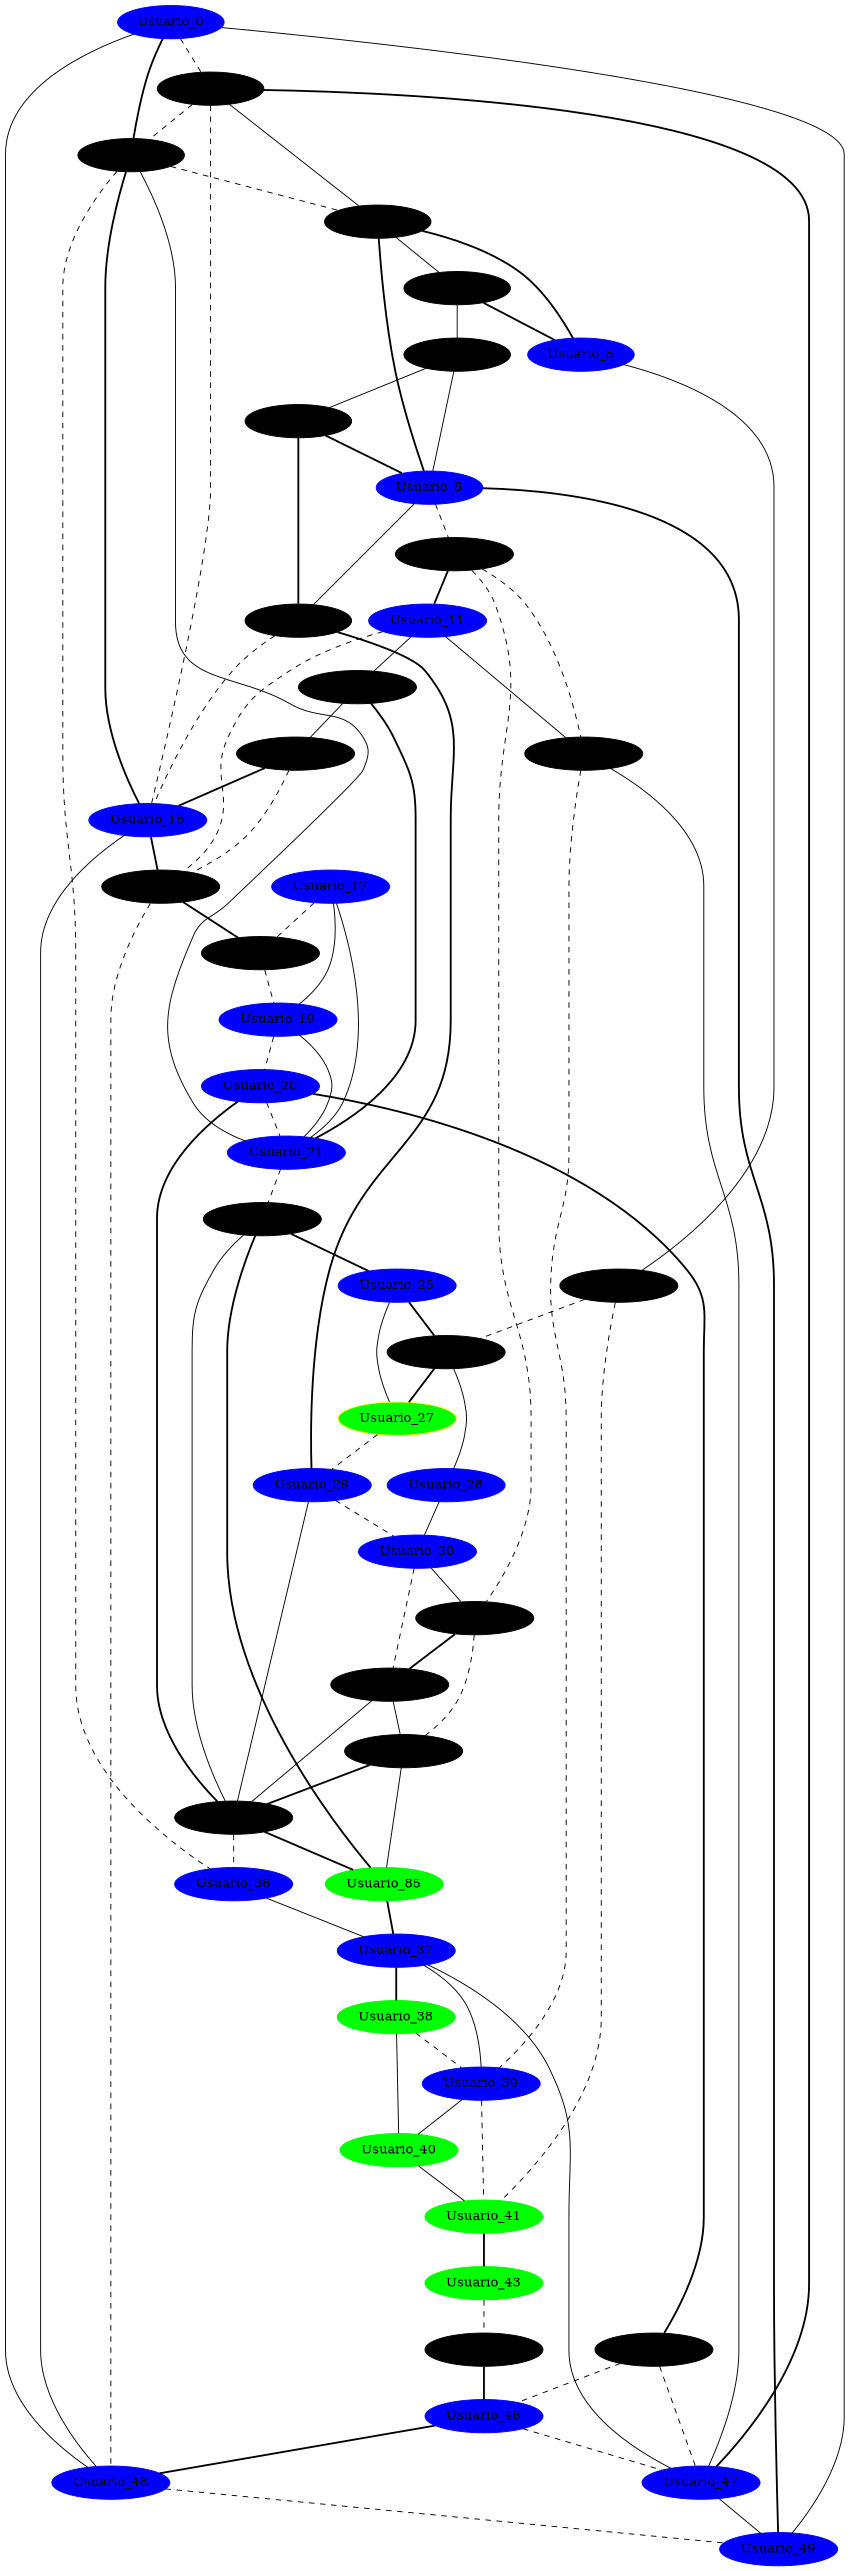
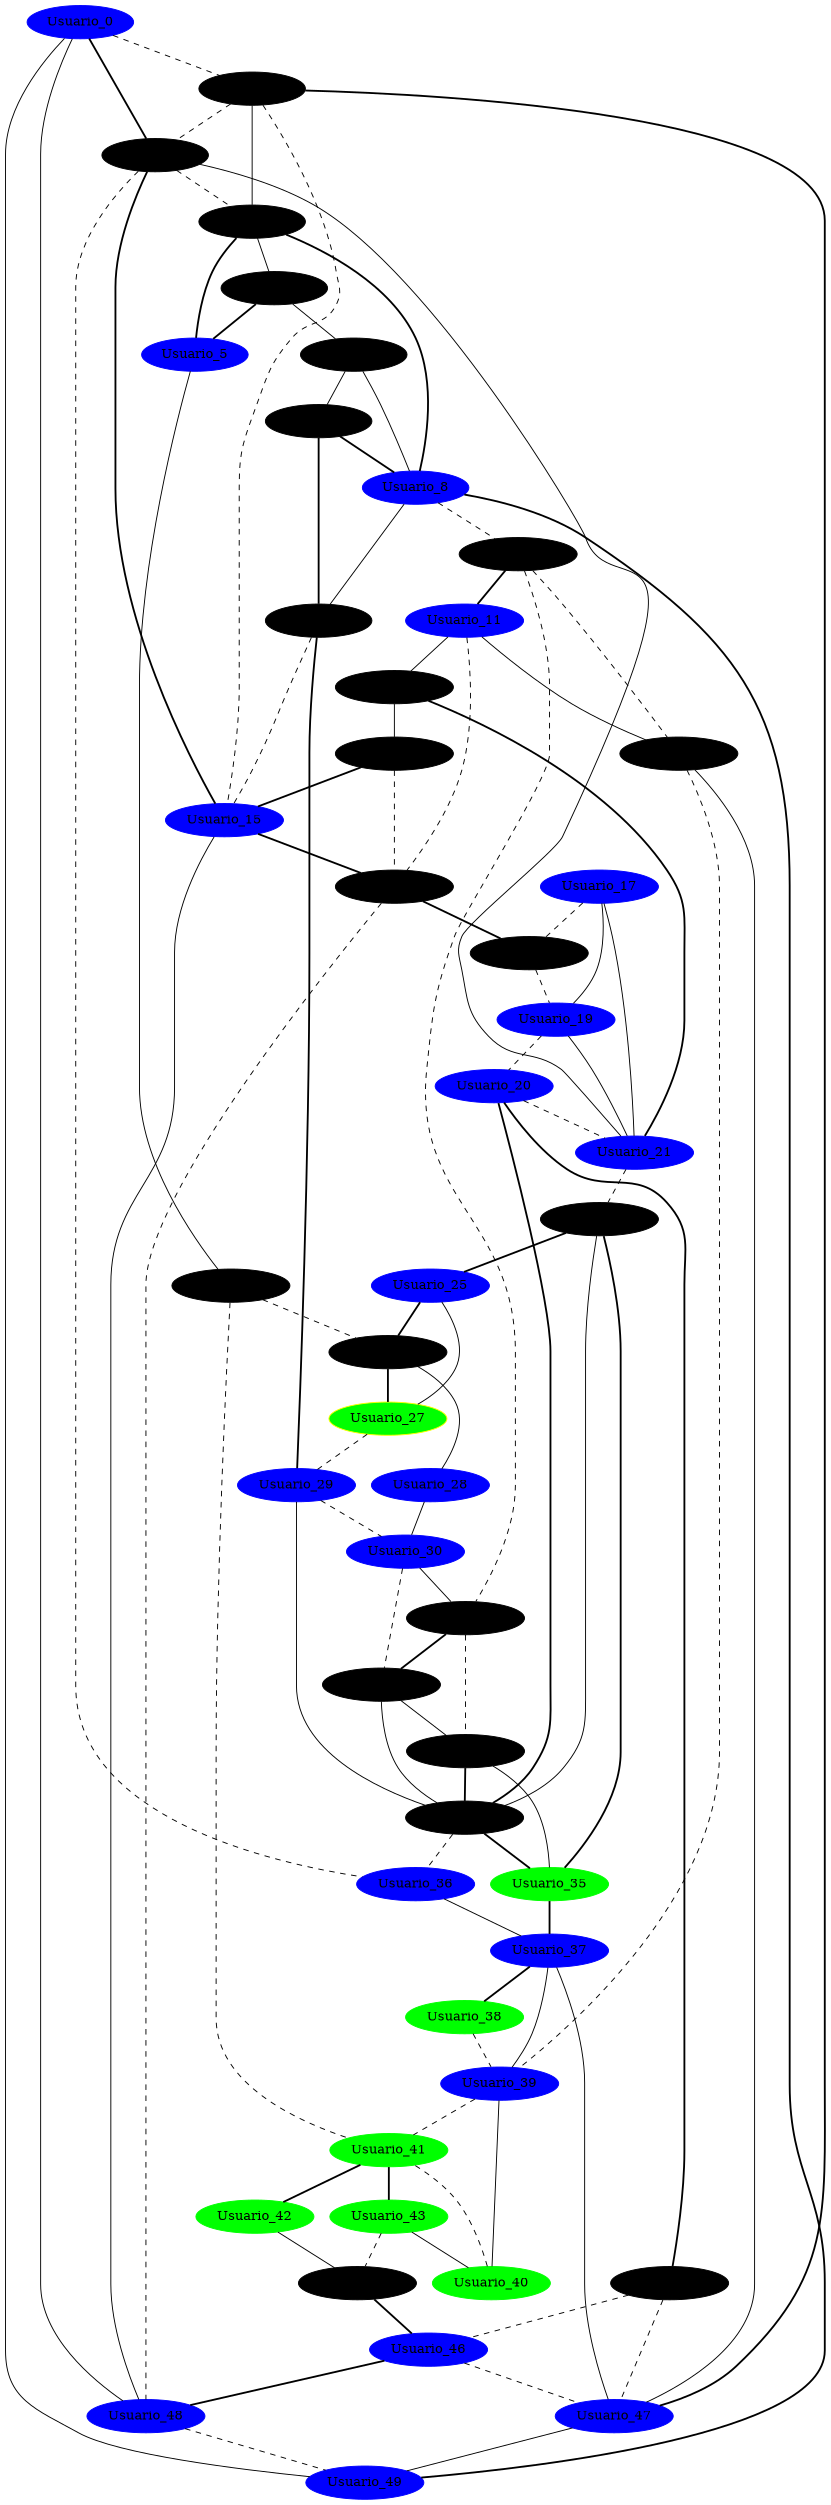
node "Usuario_85": label "Usuario_85" -> "Usuario_35"
edge "Usuario_38" -- "Usuario_40": now "Usuario_43" -- "Usuario_40"
edge "Usuario_40" -- "Usuario_41": style solid -> dashed
node "Usuario_42": added
